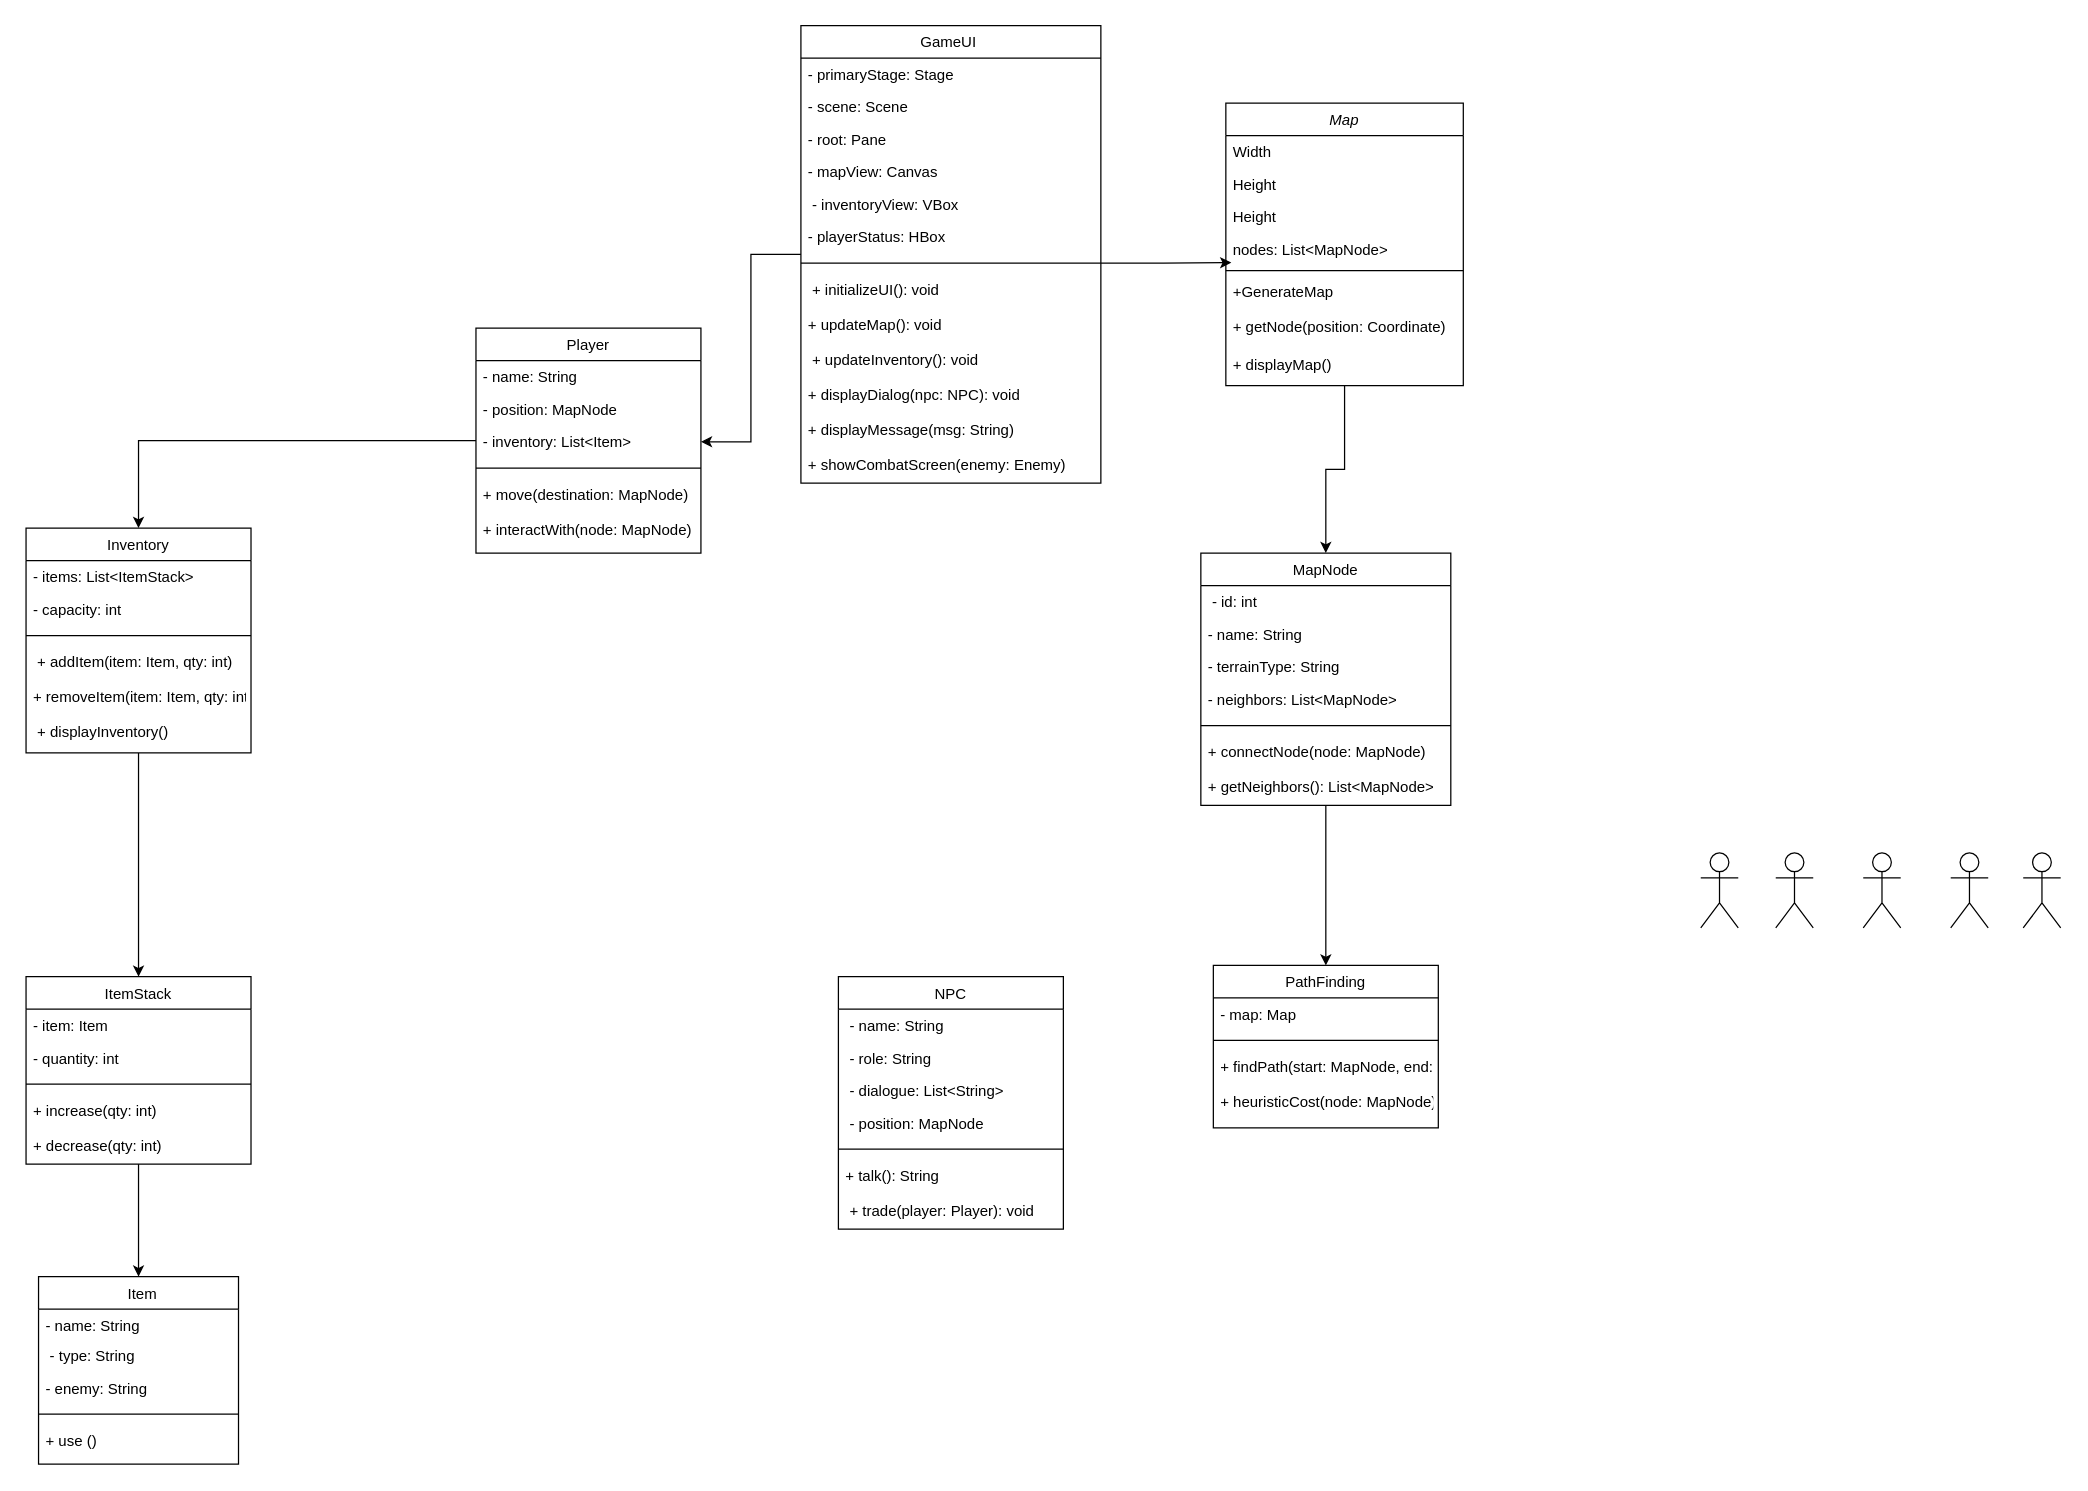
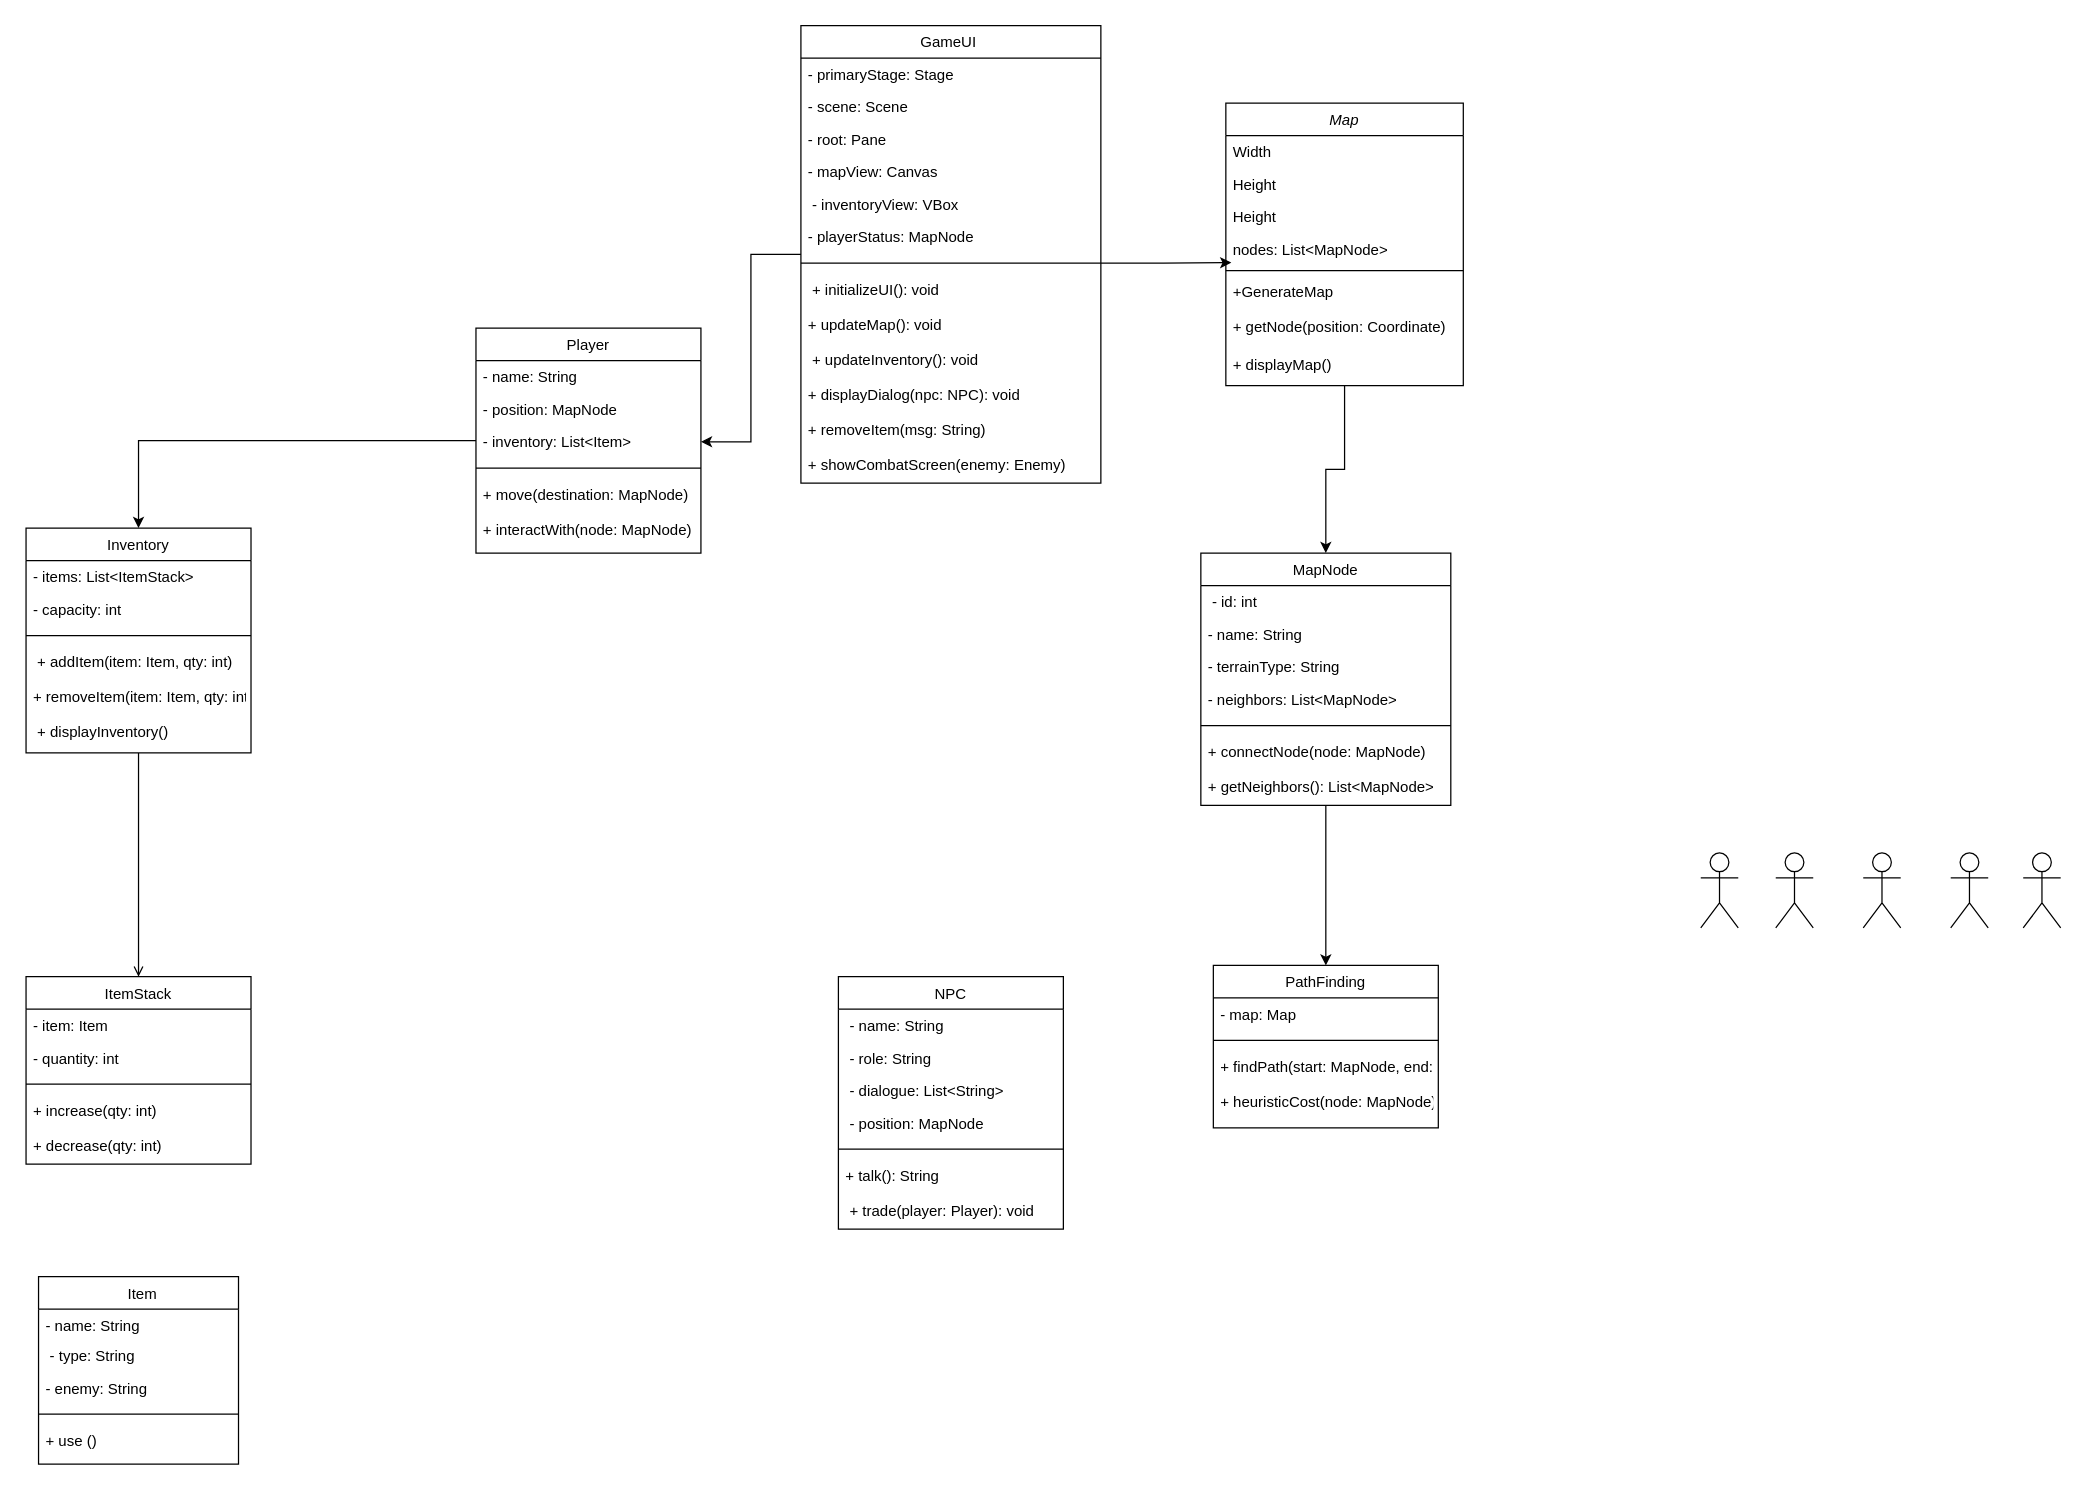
node "- playerStatus: HBox": label "- playerStatus: HBox" -> "- playerStatus: MapNode"
node "+ displayMessage(msg: String)": label "+ displayMessage(msg: String)" -> "+ removeItem(msg: String)"
edge "Inventory" -> "ItemStack": arrowhead classic -> open
edge "ItemStack" -> "Item": removed
